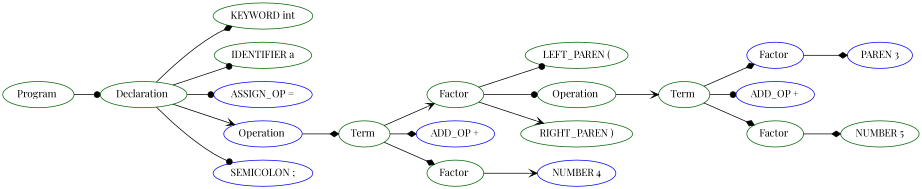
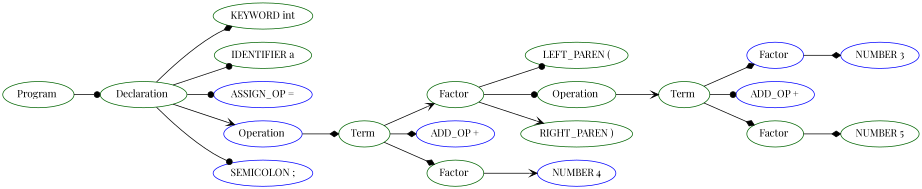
node "PAREN 3": label "PAREN 3" -> "NUMBER 3"
